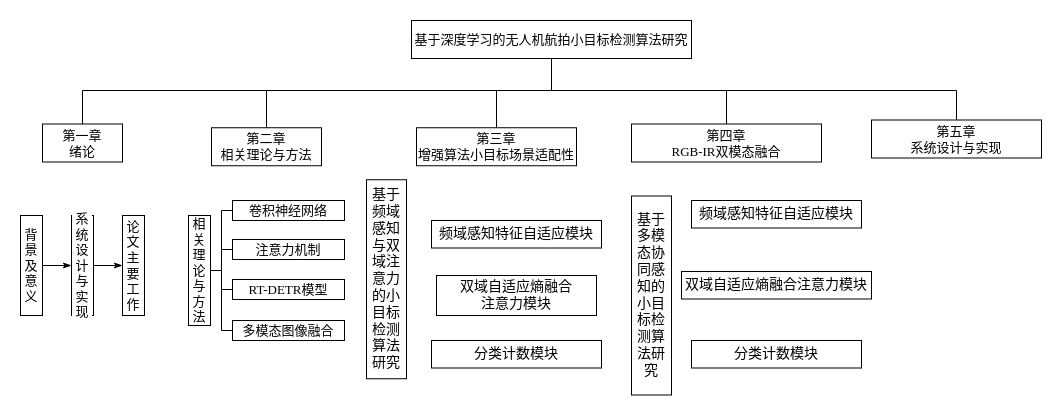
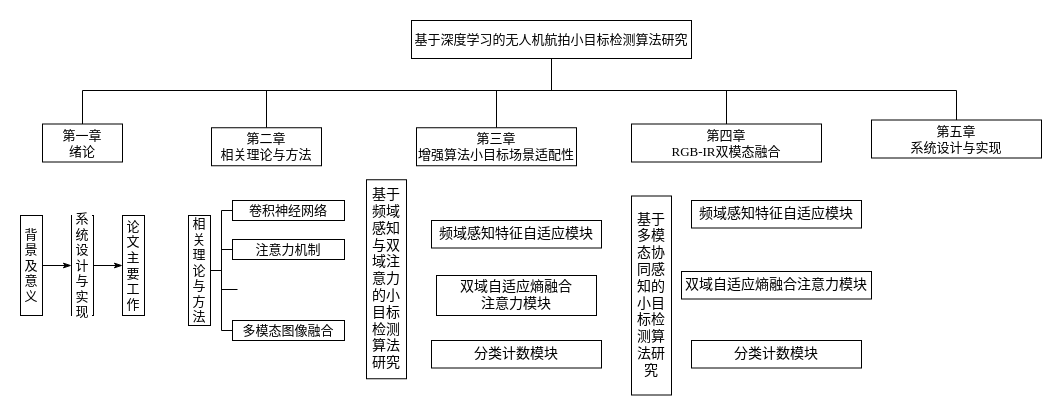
node "RT-DETR模型": removed
